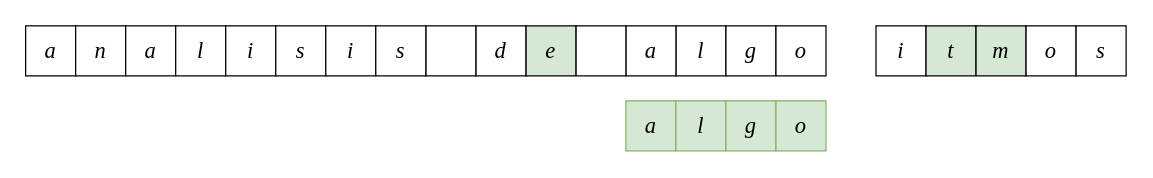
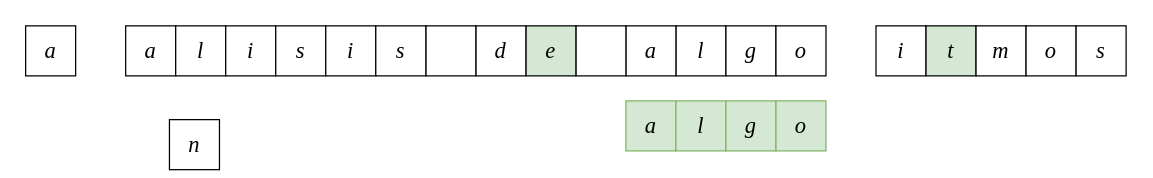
node "n": moved (101, 51) -> (194, 144)
node "m": fillcolor #d5e8d4 -> #ffffff
